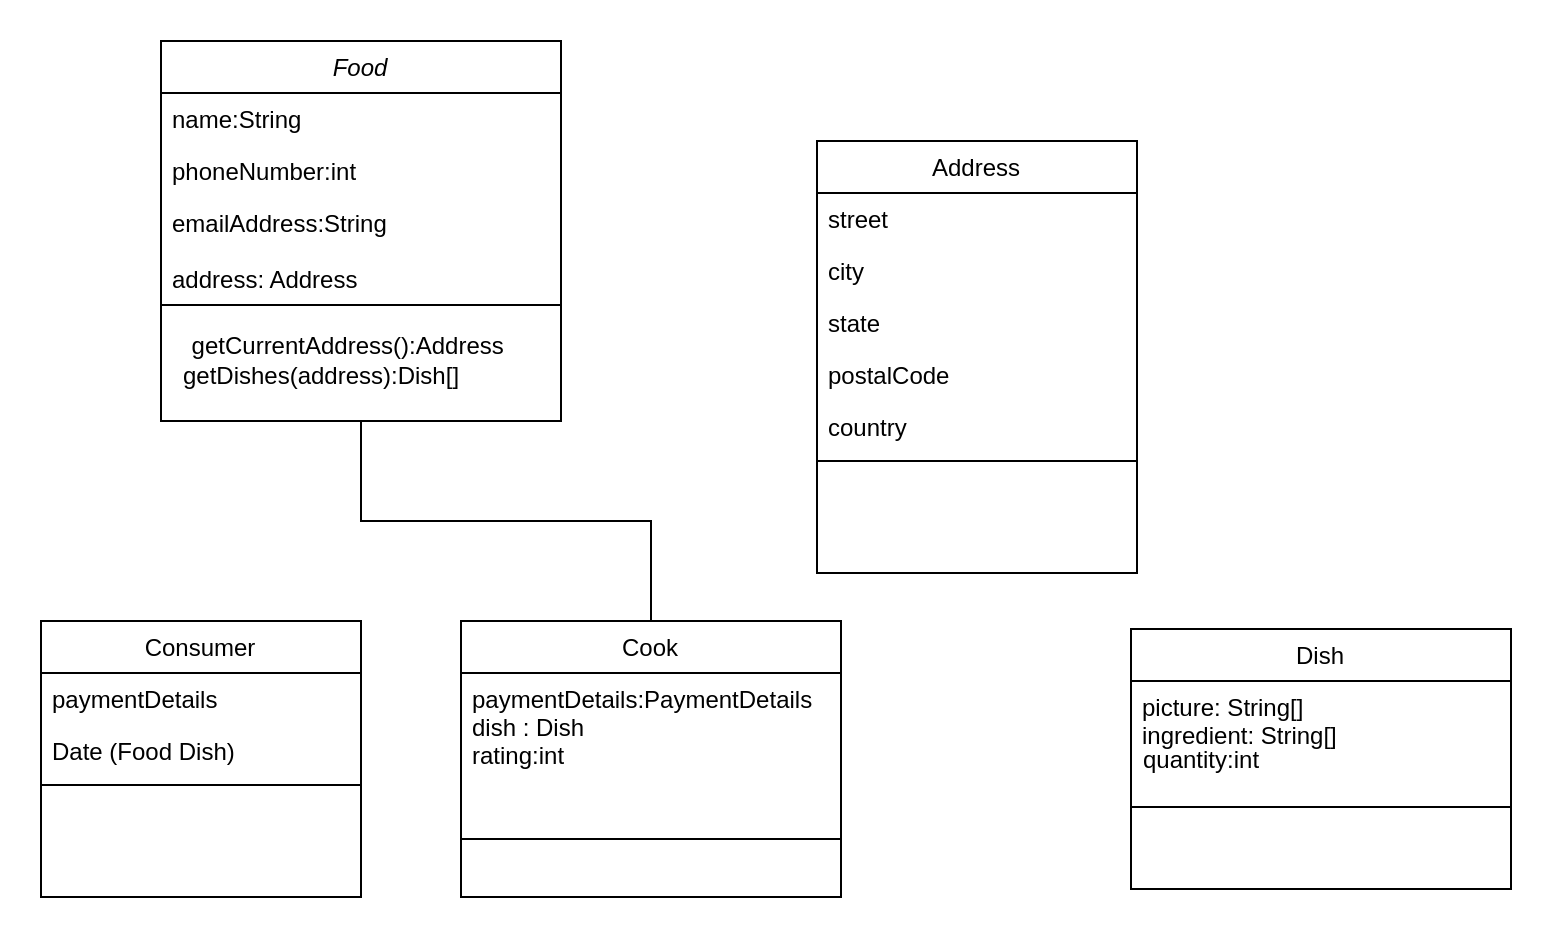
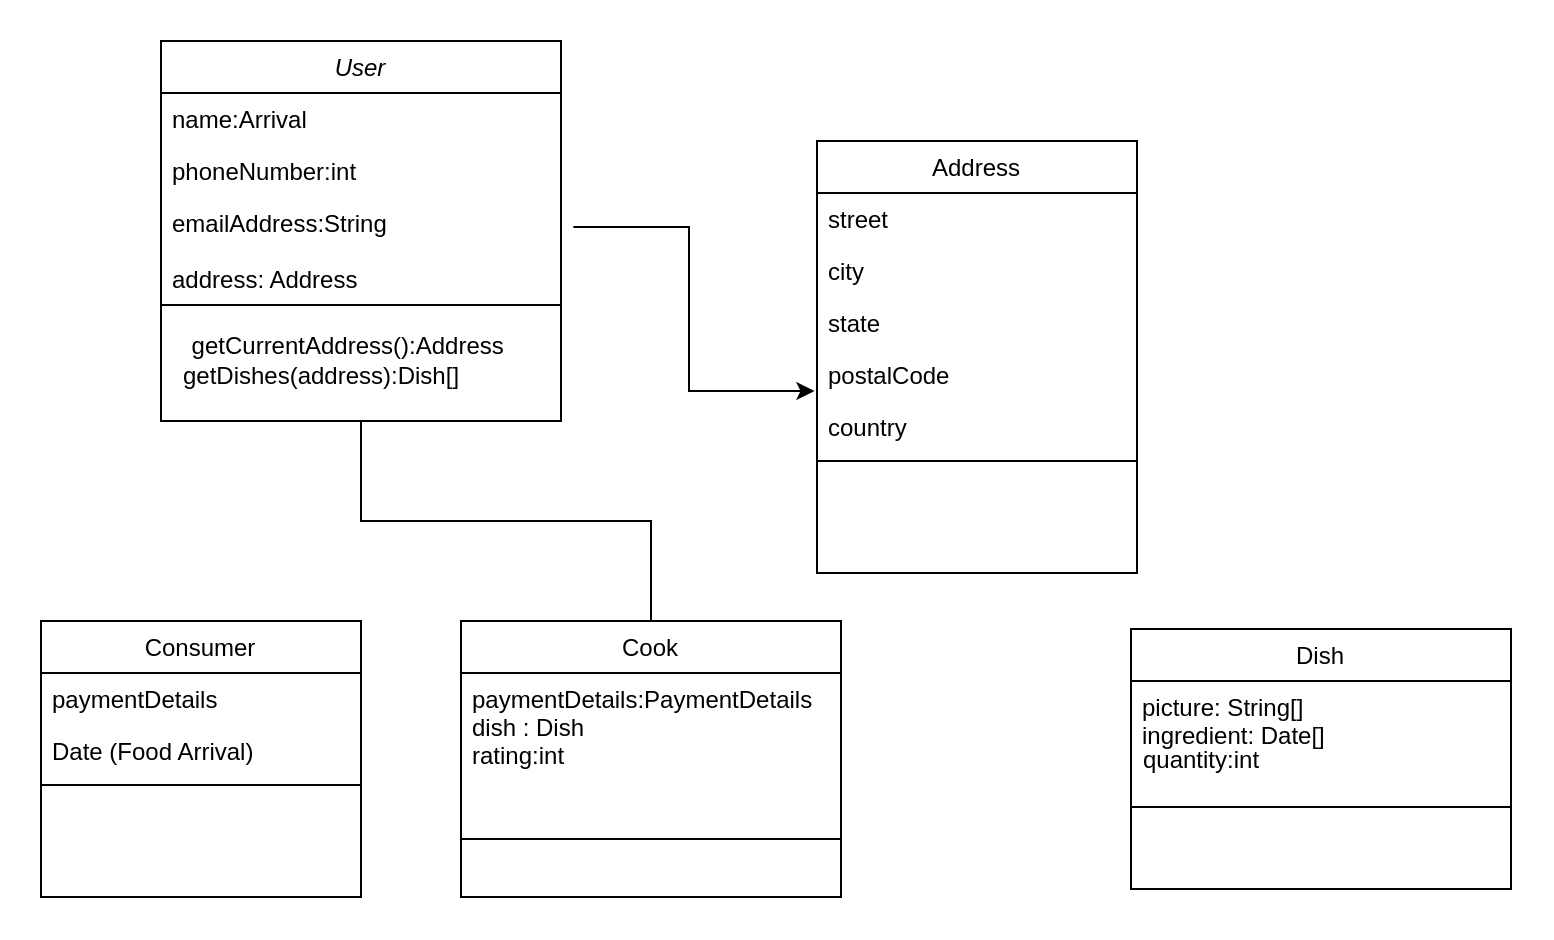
node "Food": label "Food" -> "User"
node "name:String": label "name:String" -> "name:Arrival"
edge "emailAddress:String address: Address" -> "postalCode": added
node "picture: String[] ingredient: String[]": label "picture: String[] ingredient: String[]" -> "picture: String[] ingredient: Date[]"
node "Date (Food Dish)": label "Date (Food Dish)" -> "Date (Food Arrival)"
